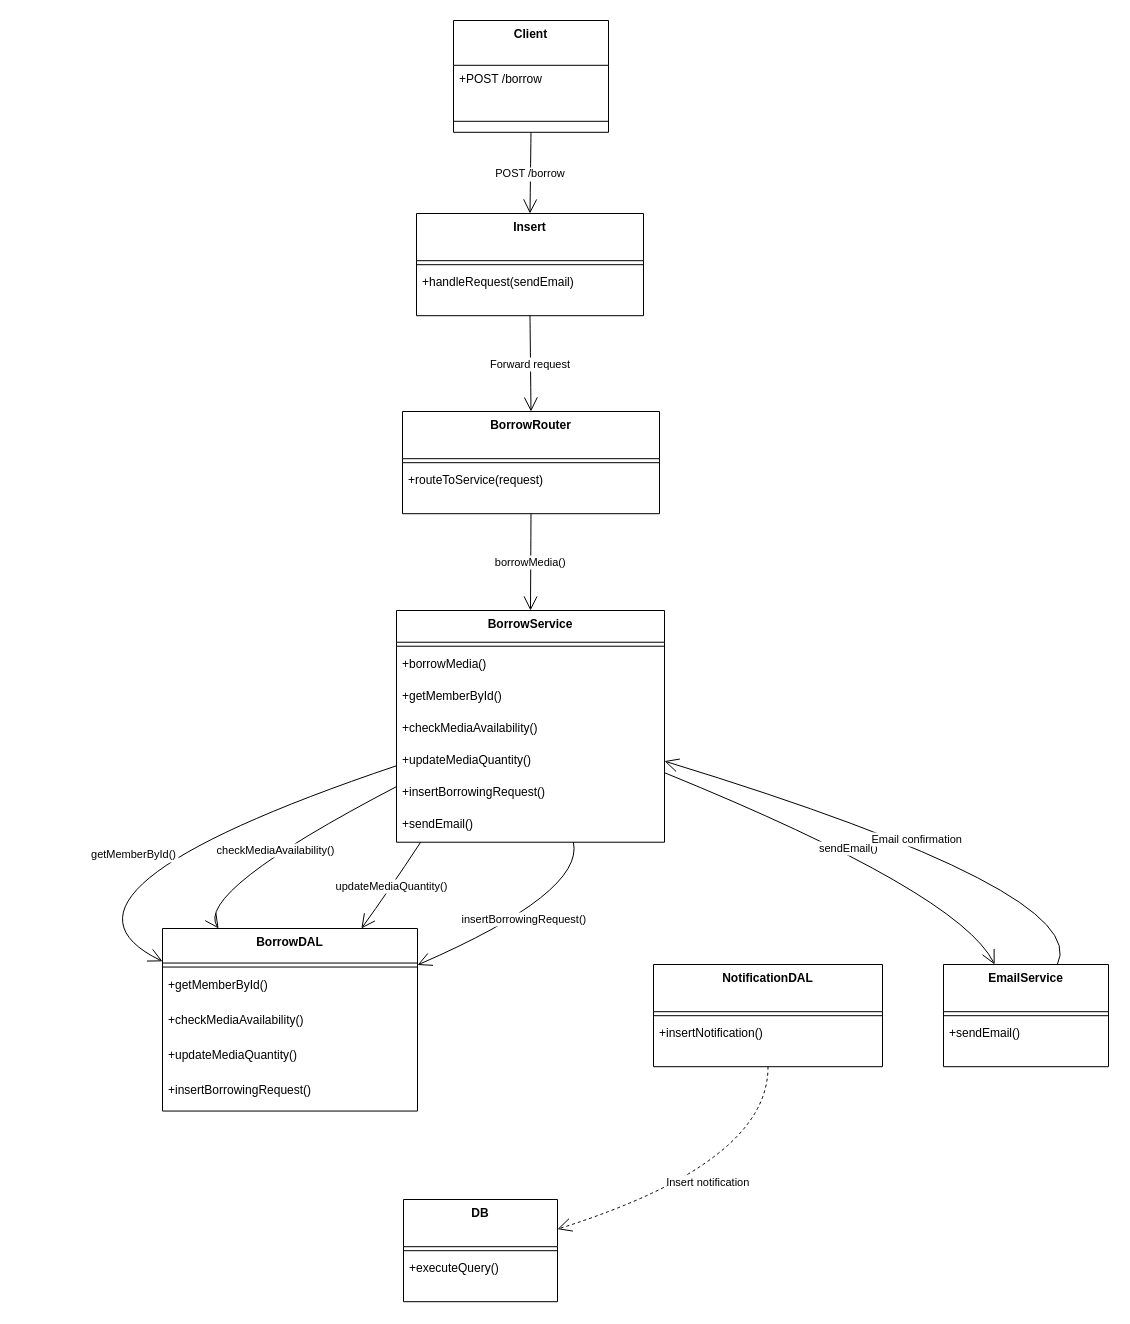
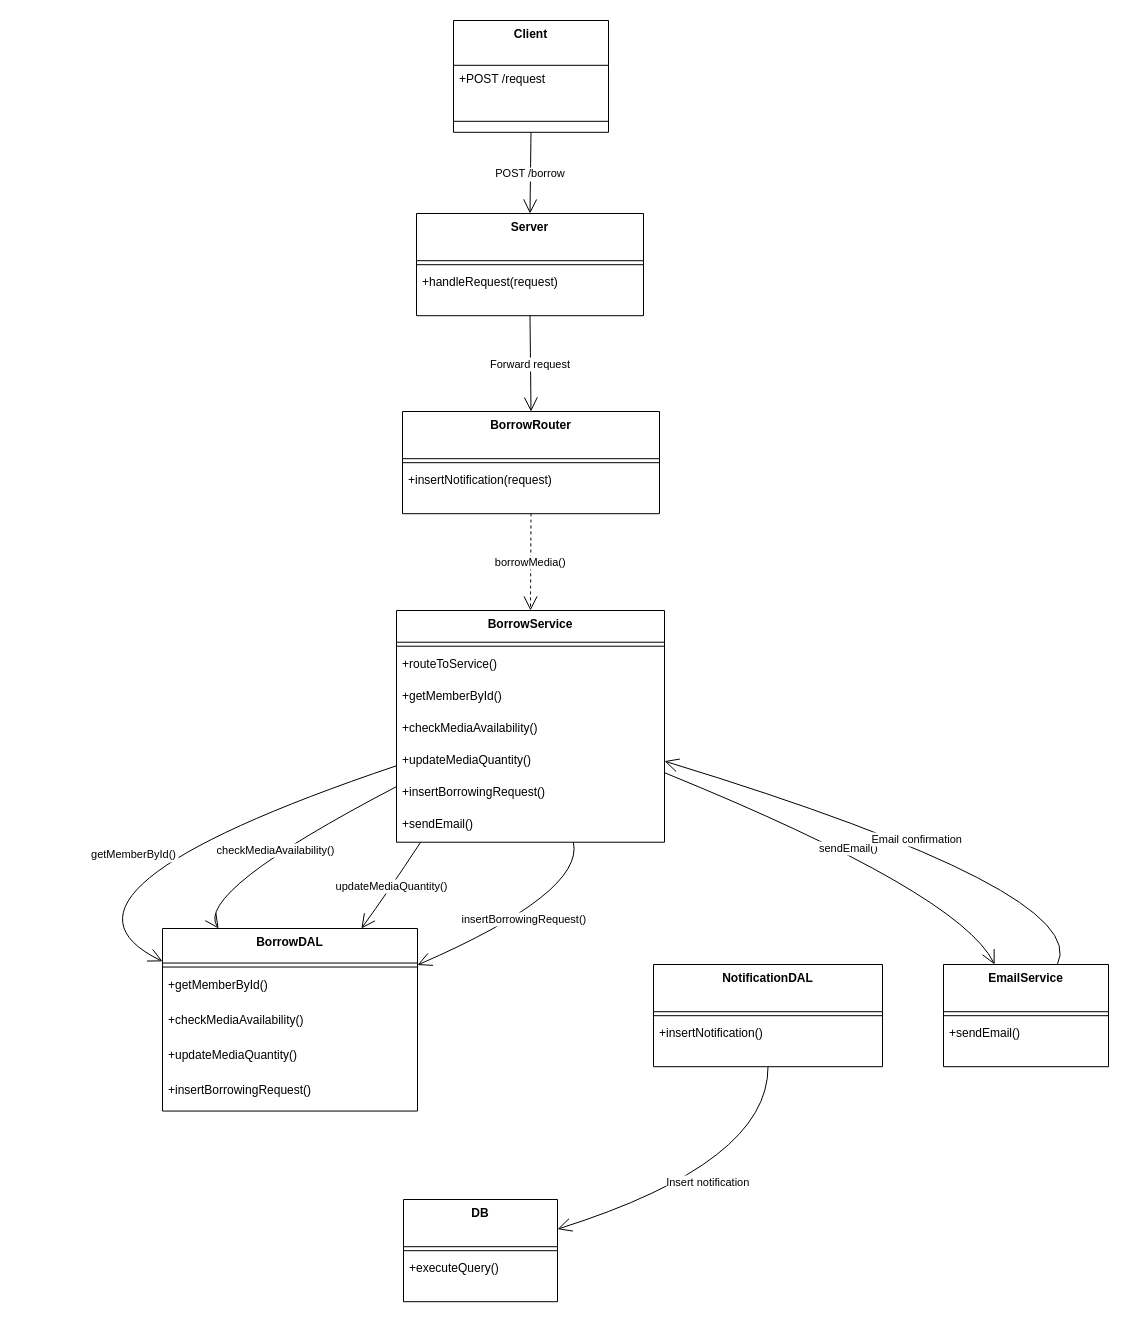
node "+POST /borrow": label "+POST /borrow" -> "+POST /request"
node "Insert": label "Insert" -> "Server"
node "+handleRequest(sendEmail)": label "+handleRequest(sendEmail)" -> "+handleRequest(request)"
node "+routeToService(request)": label "+routeToService(request)" -> "+insertNotification(request)"
edge "BorrowRouter" -> "BorrowService": style solid -> dashed
node "+borrowMedia()": label "+borrowMedia()" -> "+routeToService()"
edge "NotificationDAL" -> "DB": style dashed -> solid
